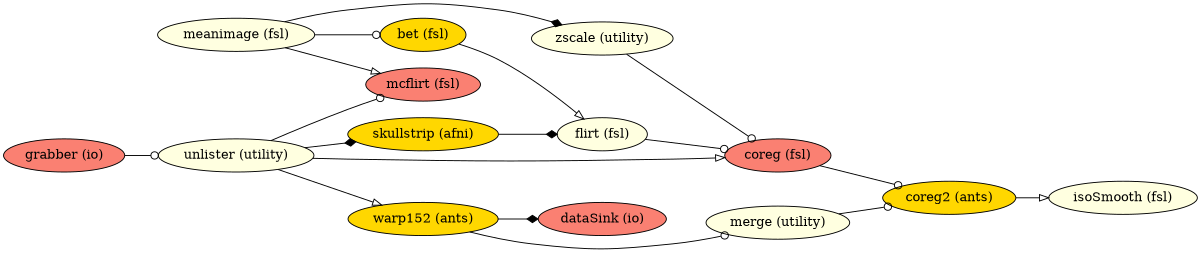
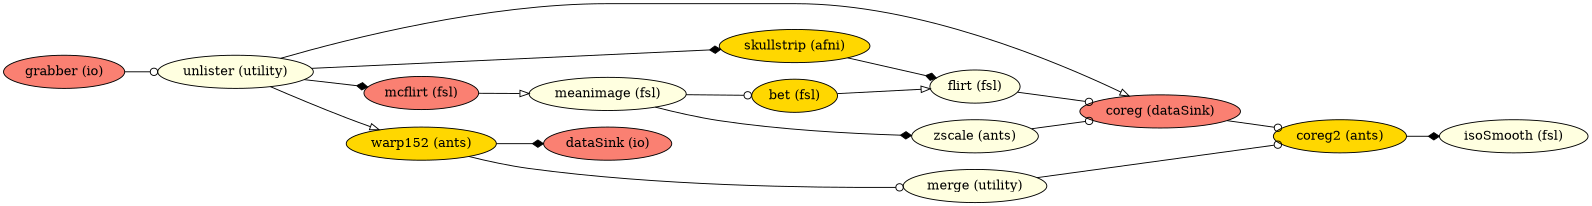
node "zscale (utility)": label "zscale (utility)" -> "zscale (ants)"
edge "meanimage (fsl)" -> "mcflirt (fsl)": reversed
edge "unlister (utility)" -> "mcflirt (fsl)": arrowhead odot -> diamond
node "coreg (fsl)": label "coreg (fsl)" -> "coreg (dataSink)"
edge "coreg2 (ants)" -> "isoSmooth (fsl)": arrowhead onormal -> diamond
